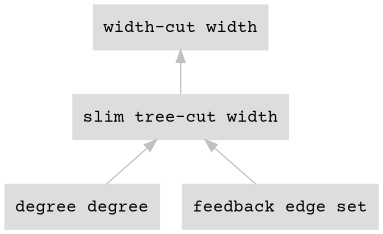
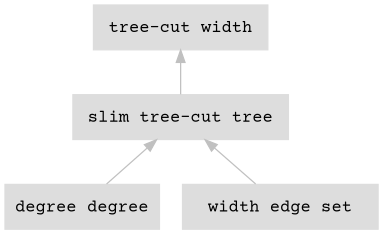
node "width-cut width": label "width-cut width" -> "tree-cut width"
node "slim tree-cut width": label "slim tree-cut width" -> "slim tree-cut tree"
node "feedback edge set": label "feedback edge set" -> "width edge set"
